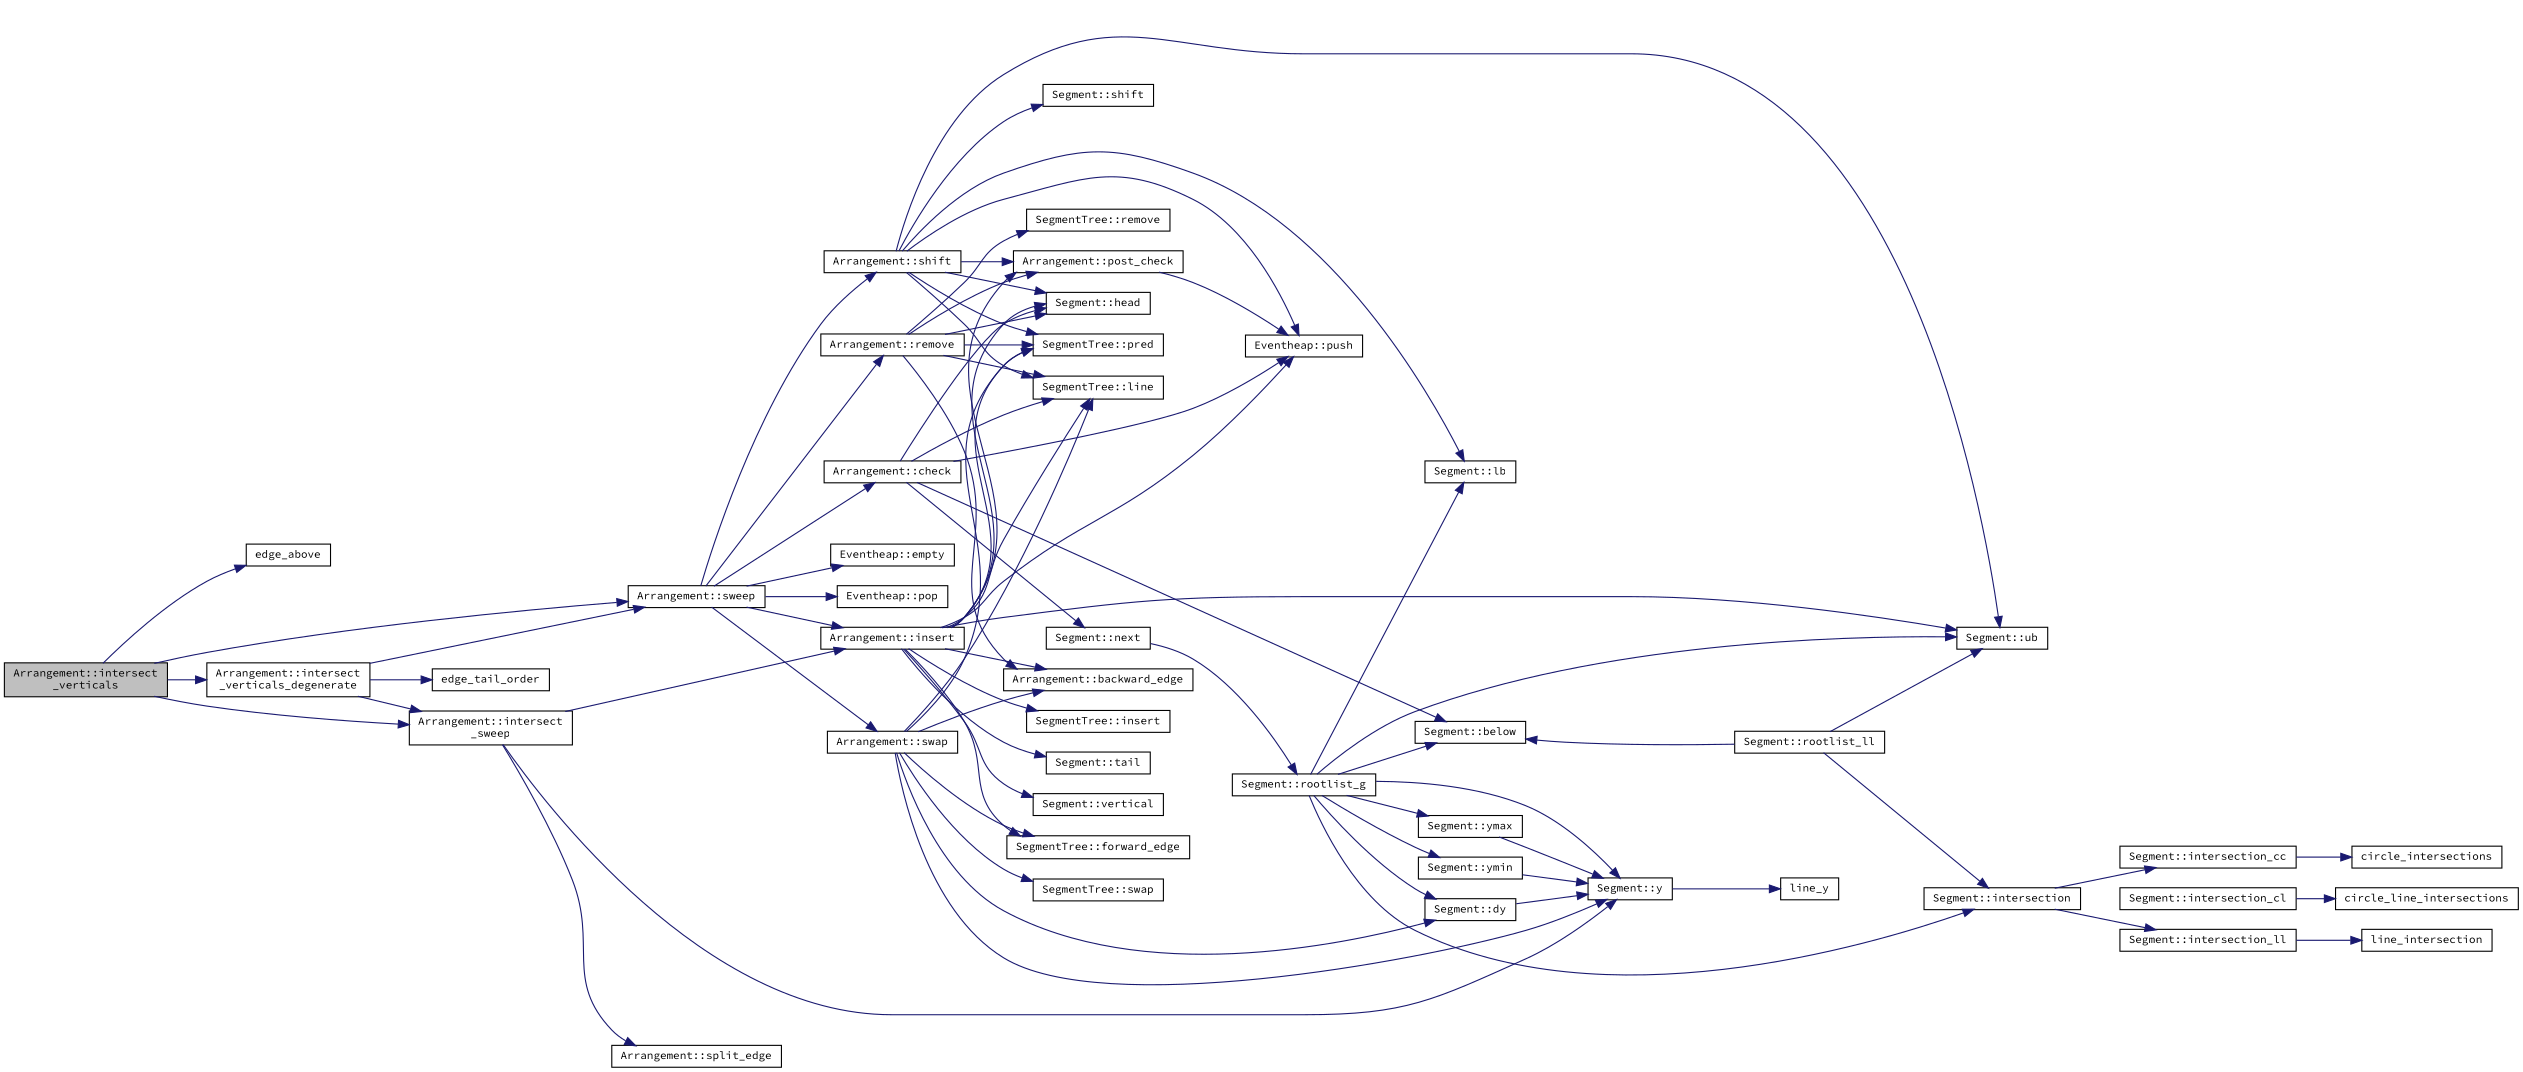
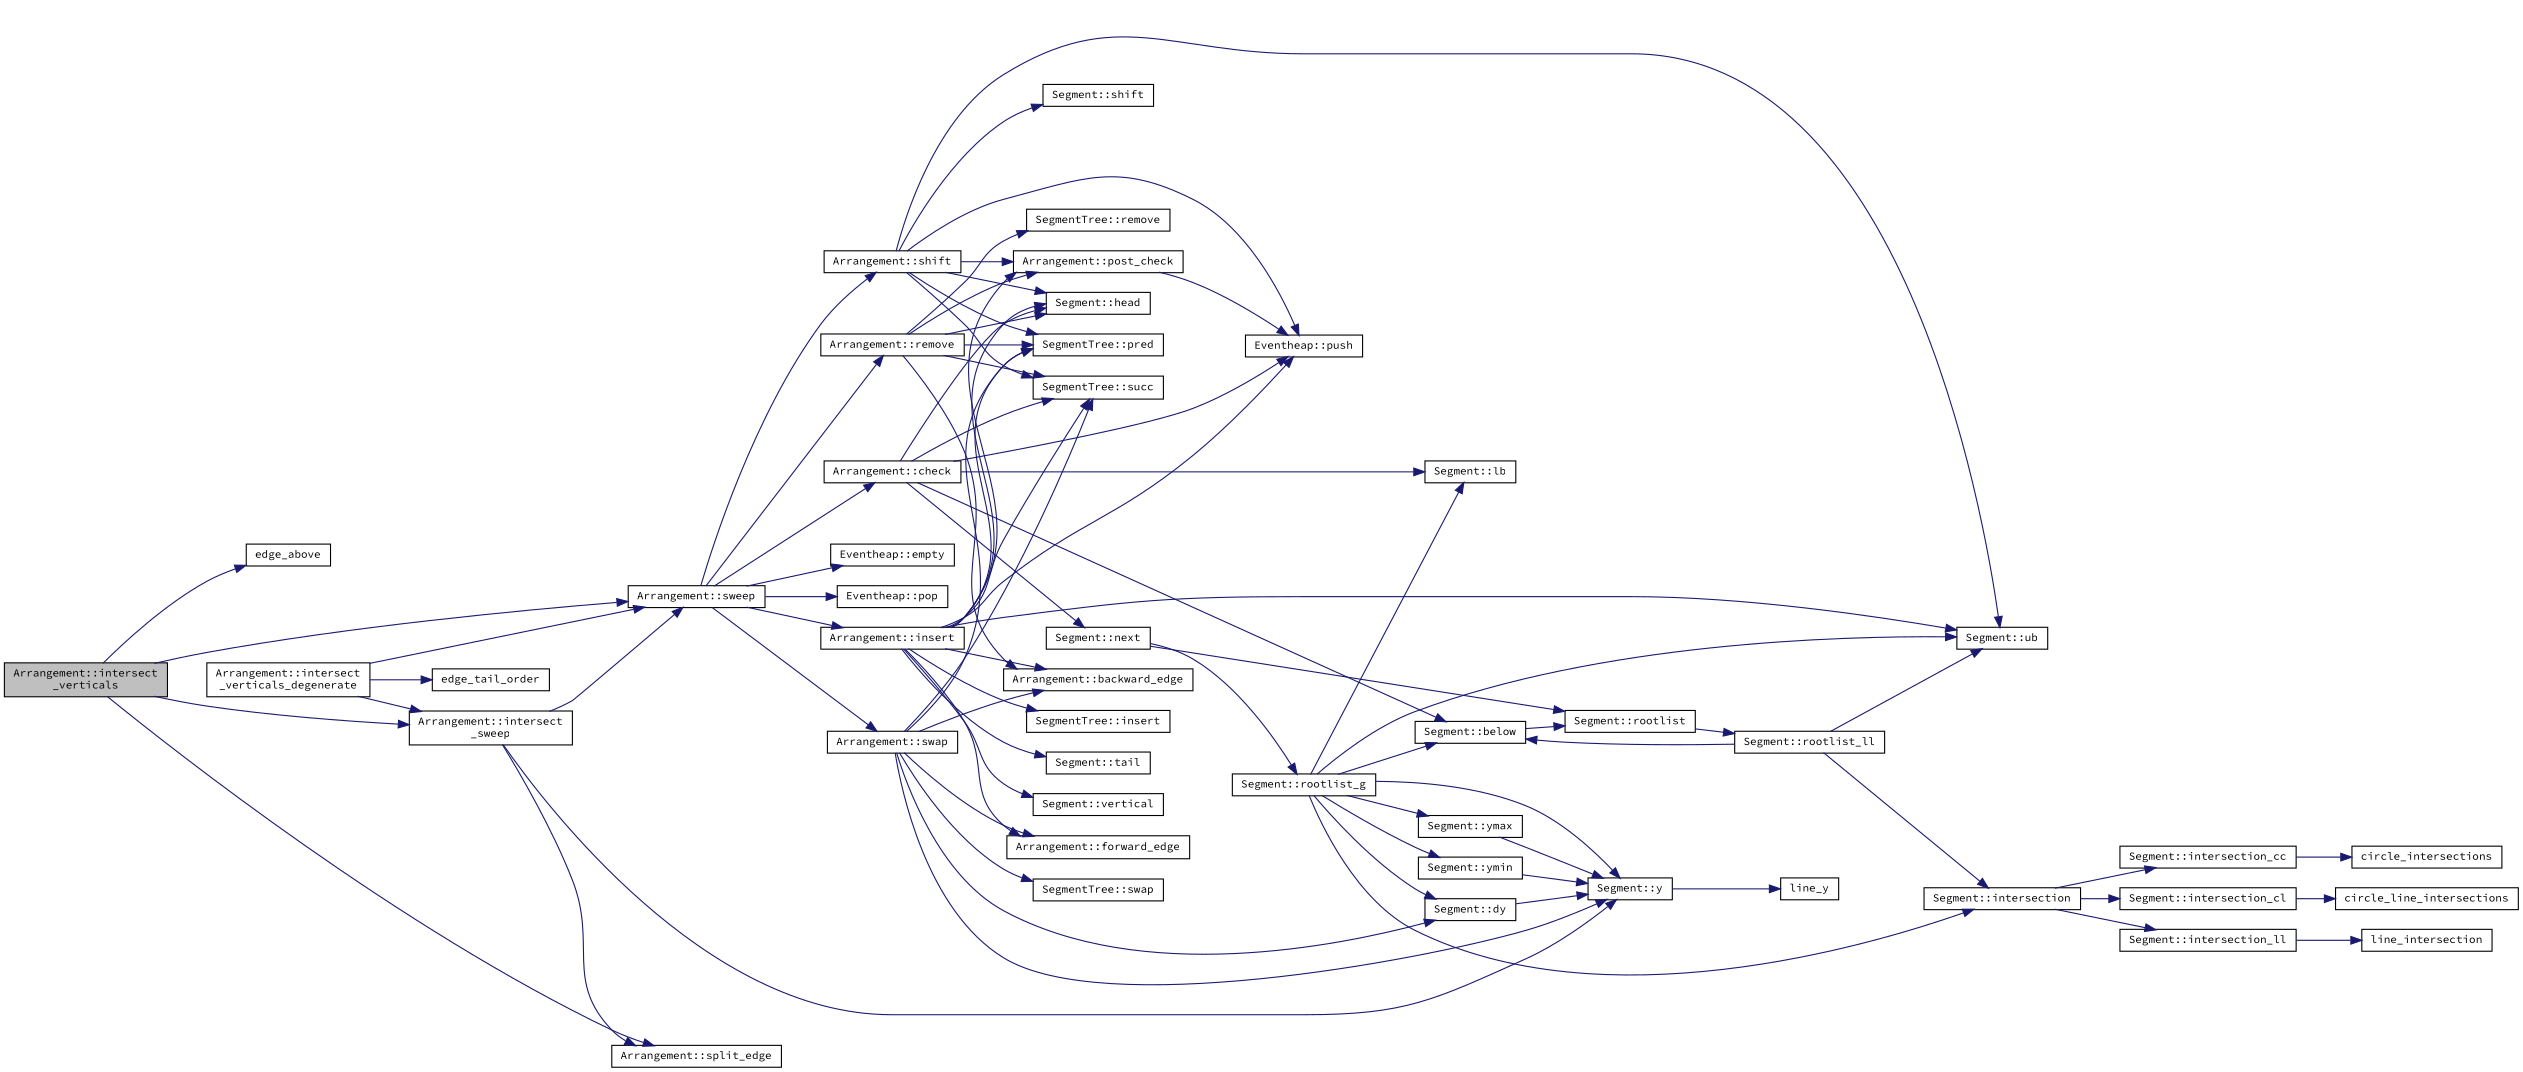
edge "Arrangement::shift" -> "Segment::lb": now "Arrangement::check" -> "Segment::lb"
node "SegmentTree::line": label "SegmentTree::line" -> "SegmentTree::succ"
edge "Arrangement::intersect _verticals" -> "Arrangement::intersect _verticals_degenerate": now "Arrangement::intersect _verticals" -> "Arrangement::split_edge"
edge "Arrangement::intersect _sweep" -> "Arrangement::insert": now "Arrangement::intersect _sweep" -> "Arrangement::sweep"
node "Segment::rootlist": added
node "SegmentTree::forward_edge": label "SegmentTree::forward_edge" -> "Arrangement::forward_edge"
edge "Segment::intersection" -> "Segment::intersection_cl": added
